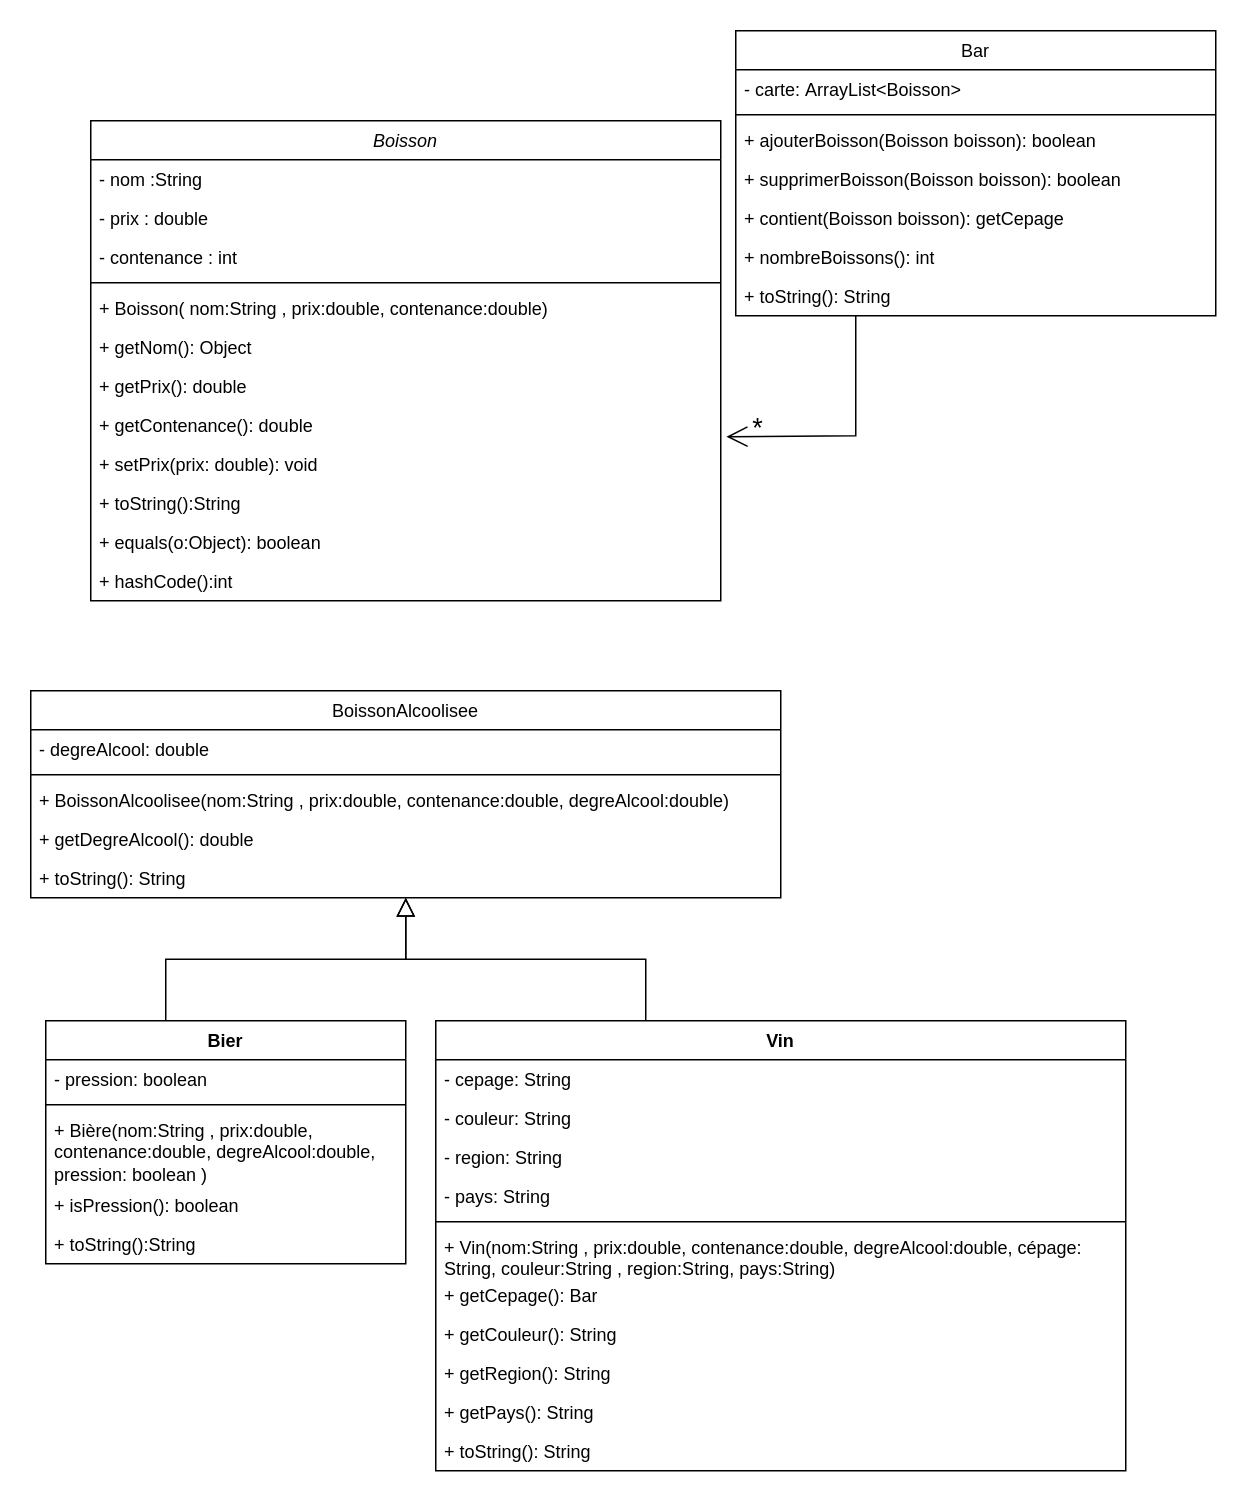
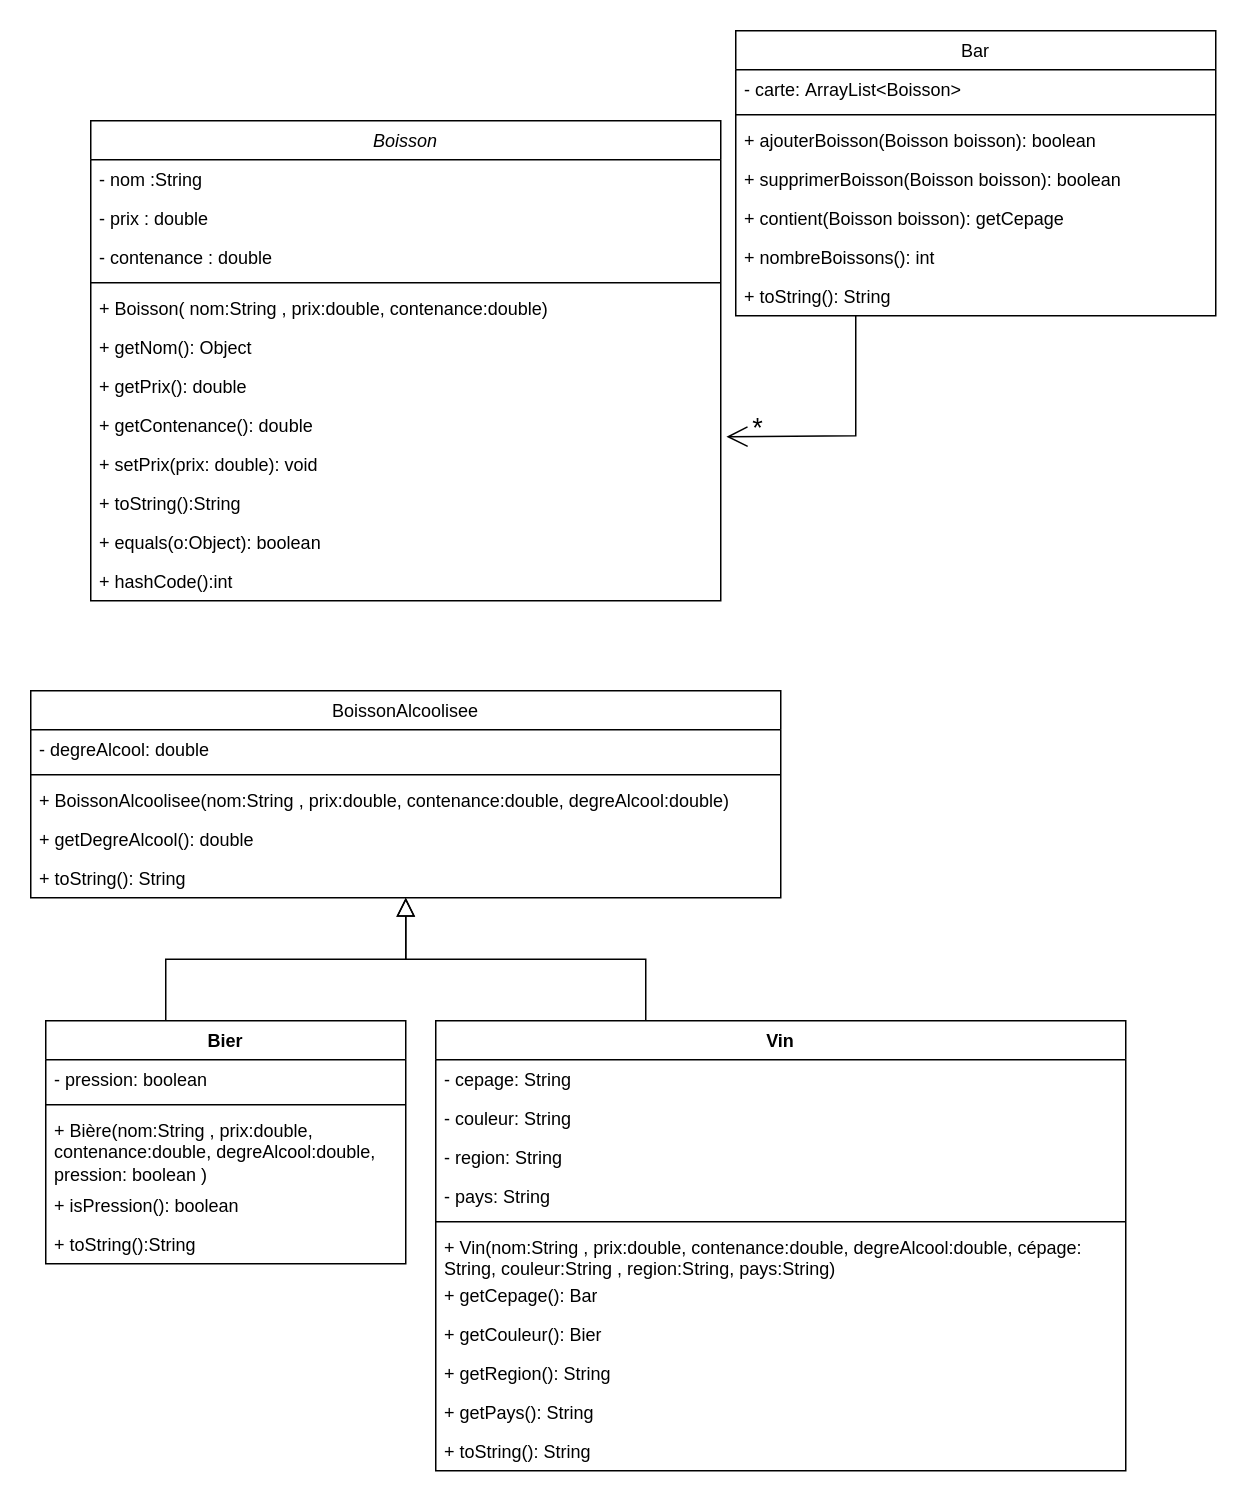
node "- contenance : int": label "- contenance : int" -> "- contenance : double"
node "+ getCouleur(): String": label "+ getCouleur(): String" -> "+ getCouleur(): Bier"
